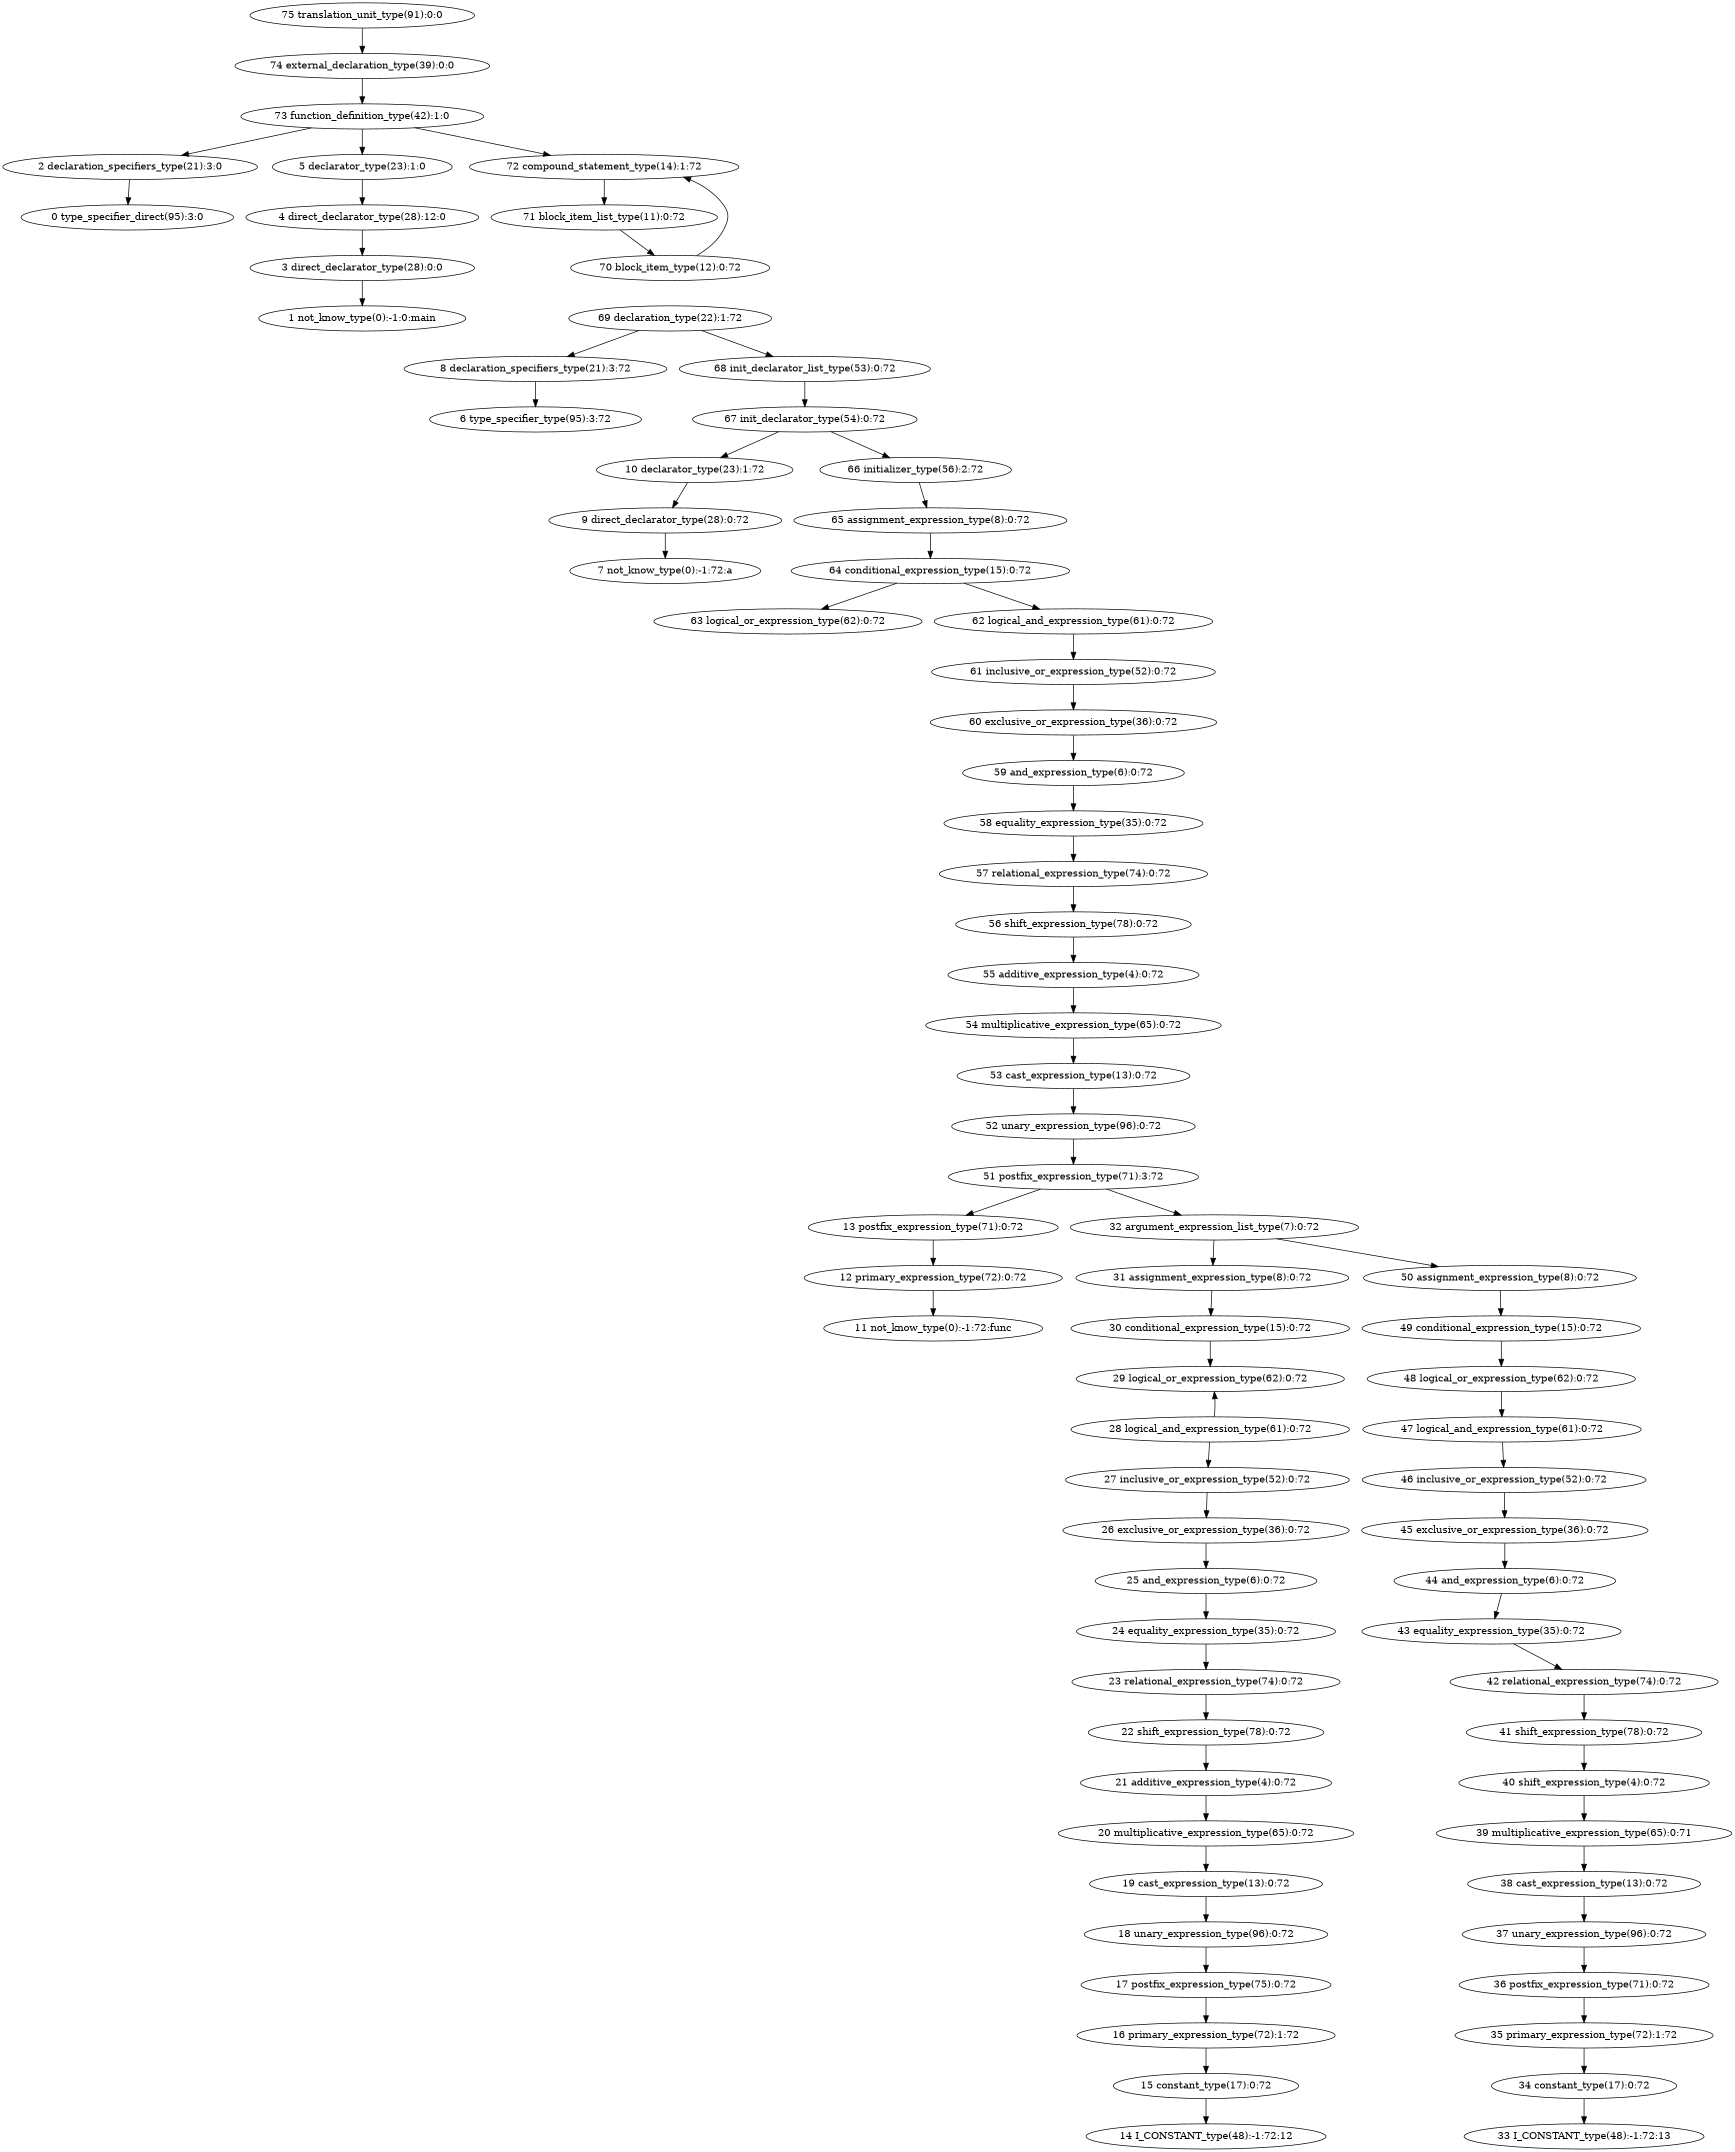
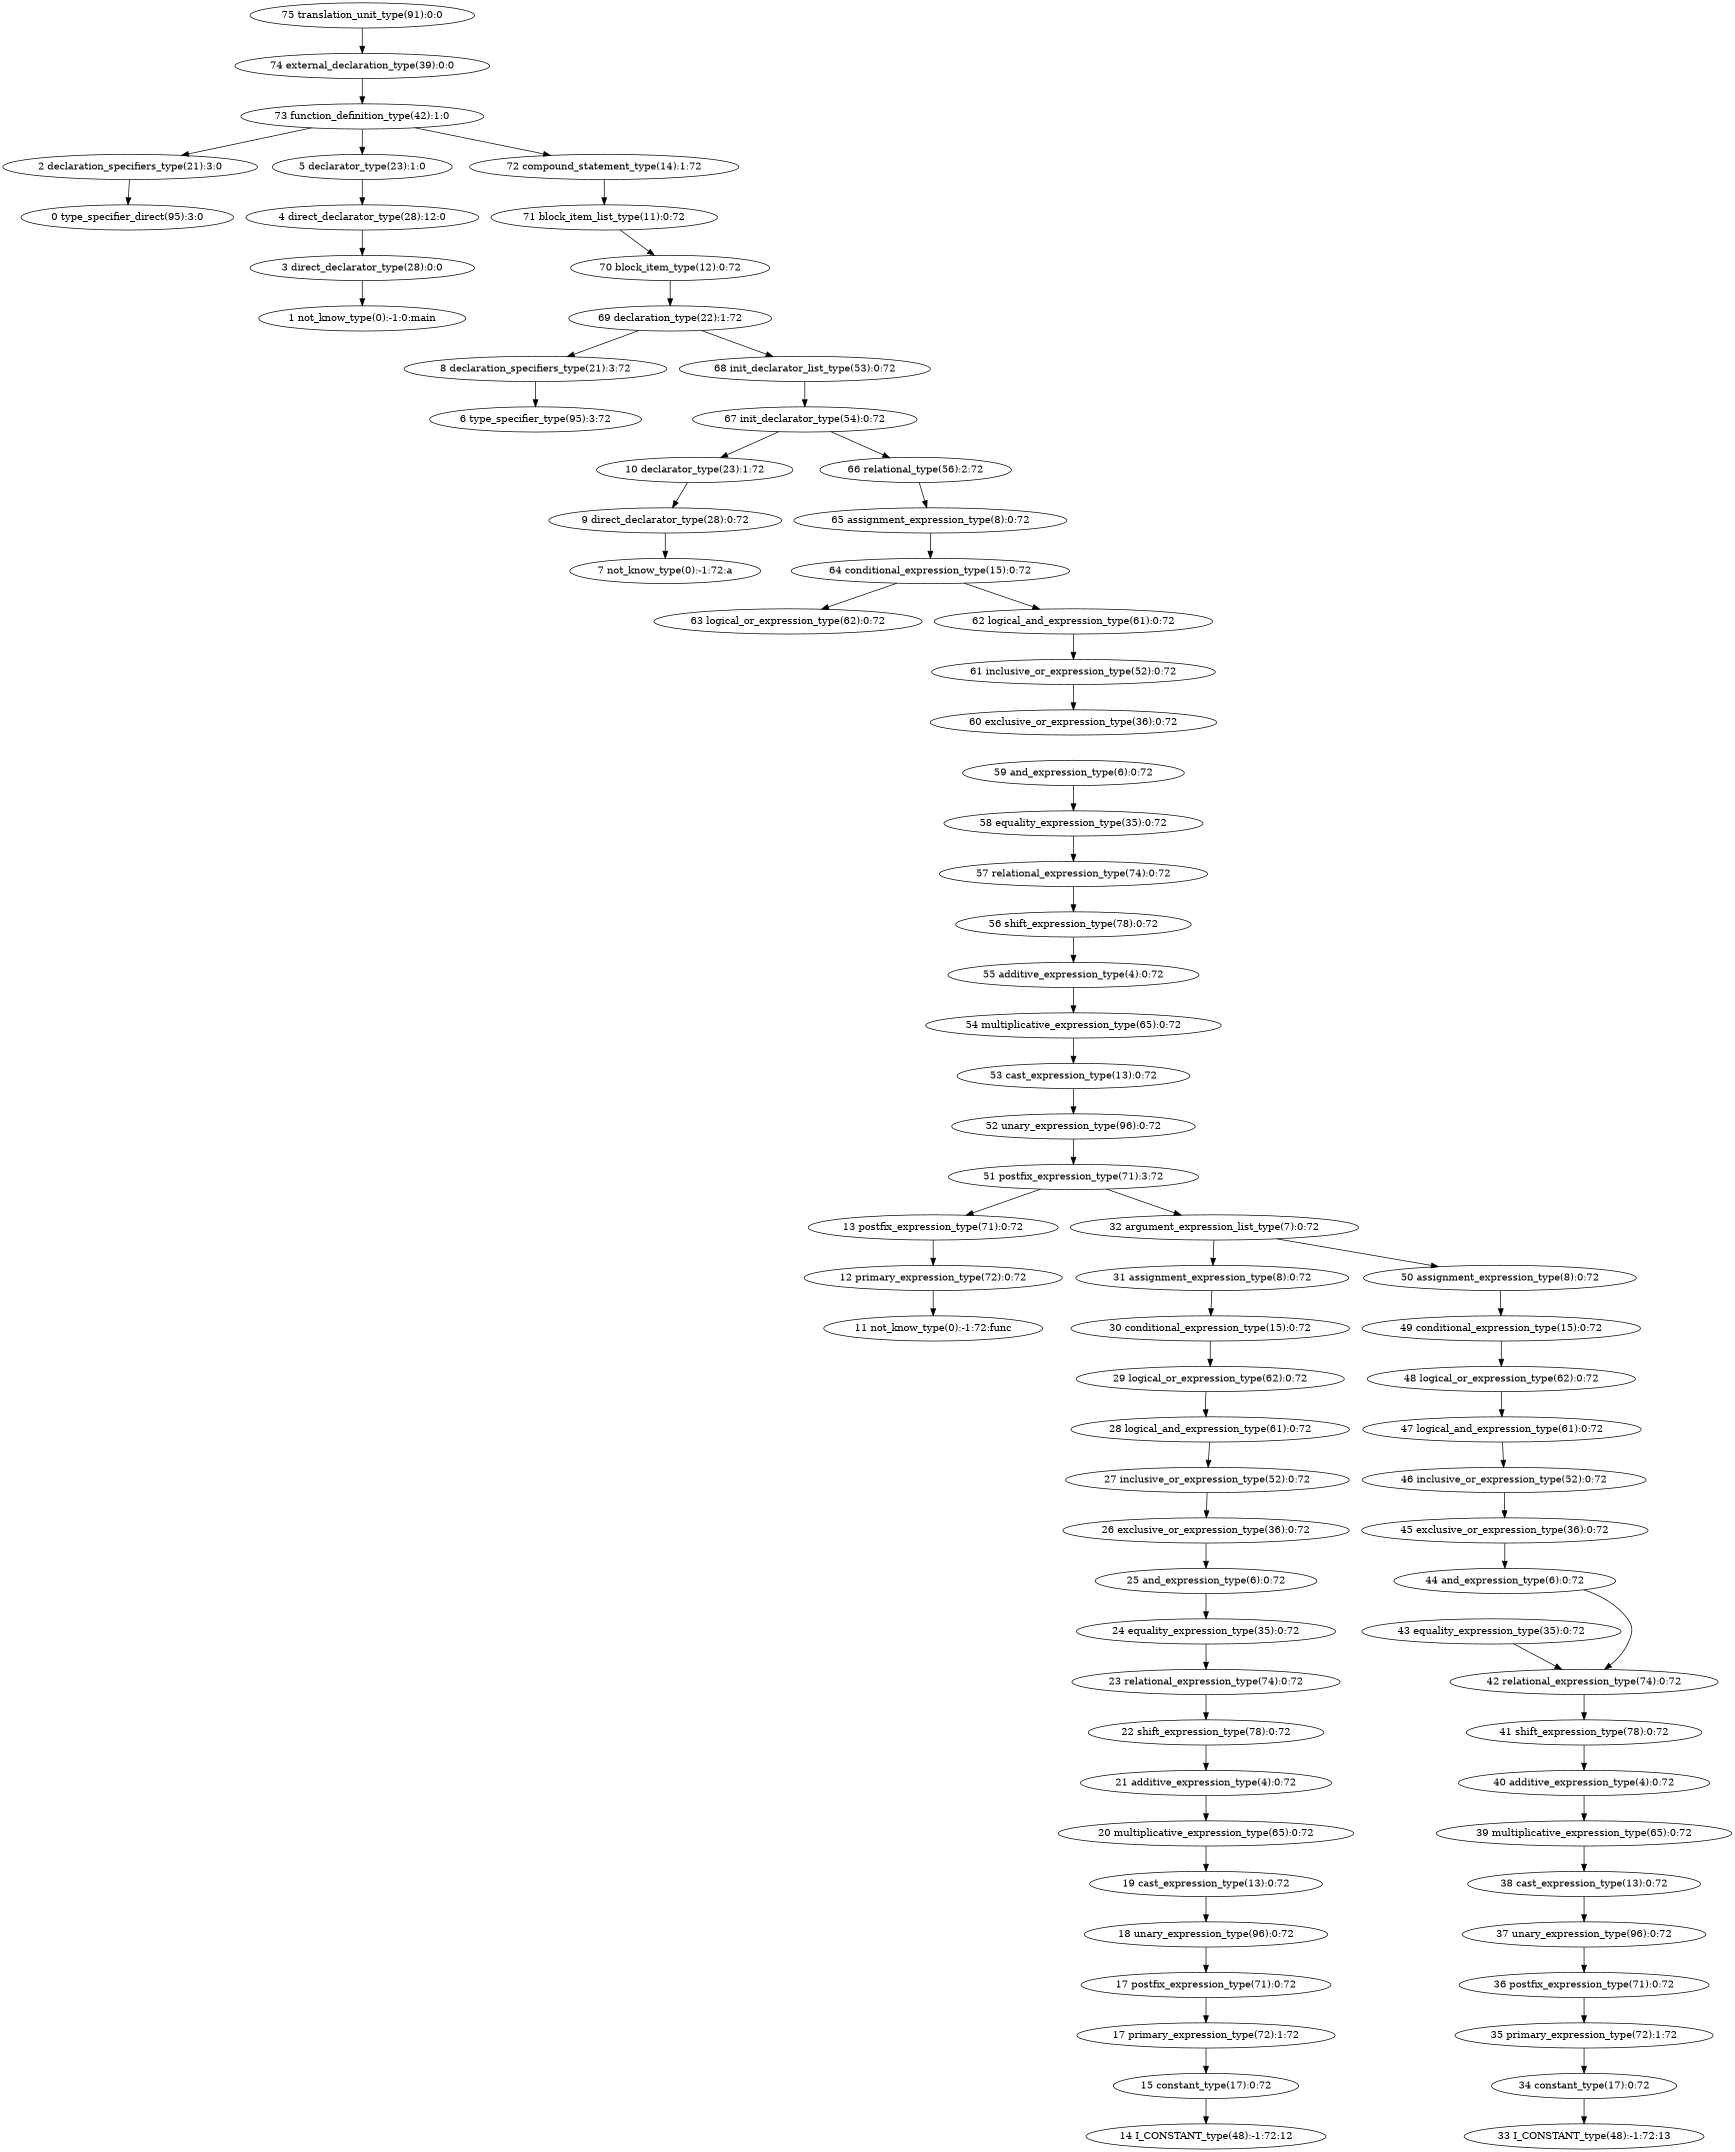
edge "70 block_item_type(12):0:72" -> "72 compound_statement_type(14):1:72": now "70 block_item_type(12):0:72" -> "69 declaration_type(22):1:72"
node "66 initializer_type(56):2:72": label "66 initializer_type(56):2:72" -> "66 relational_type(56):2:72"
edge "60 exclusive_or_expression_type(36):0:72" -> "59 and_expression_type(6):0:72": removed
edge "28 logical_and_expression_type(61):0:72" -> "29 logical_or_expression_type(62):0:72": reversed
edge "44 and_expression_type(6):0:72" -> "43 equality_expression_type(35):0:72": now "44 and_expression_type(6):0:72" -> "42 relational_expression_type(74):0:72"
node "40 shift_expression_type(4):0:72": label "40 shift_expression_type(4):0:72" -> "40 additive_expression_type(4):0:72"
node "39 multiplicative_expression_type(65):0:71": label "39 multiplicative_expression_type(65):0:71" -> "39 multiplicative_expression_type(65):0:72"
node "17 postfix_expression_type(75):0:72": label "17 postfix_expression_type(75):0:72" -> "17 postfix_expression_type(71):0:72"
node "16 primary_expression_type(72):1:72": label "16 primary_expression_type(72):1:72" -> "17 primary_expression_type(72):1:72"
